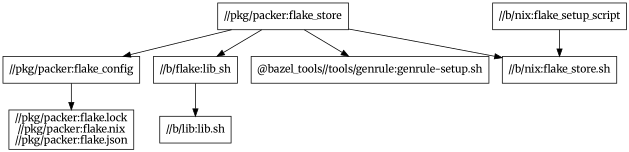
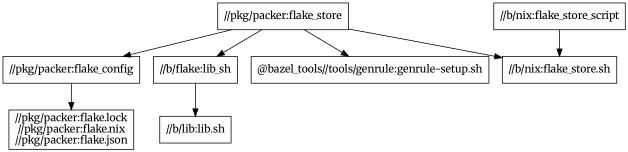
node "//b/nix:flake_setup_script": label "//b/nix:flake_setup_script" -> "//b/nix:flake_store_script"
